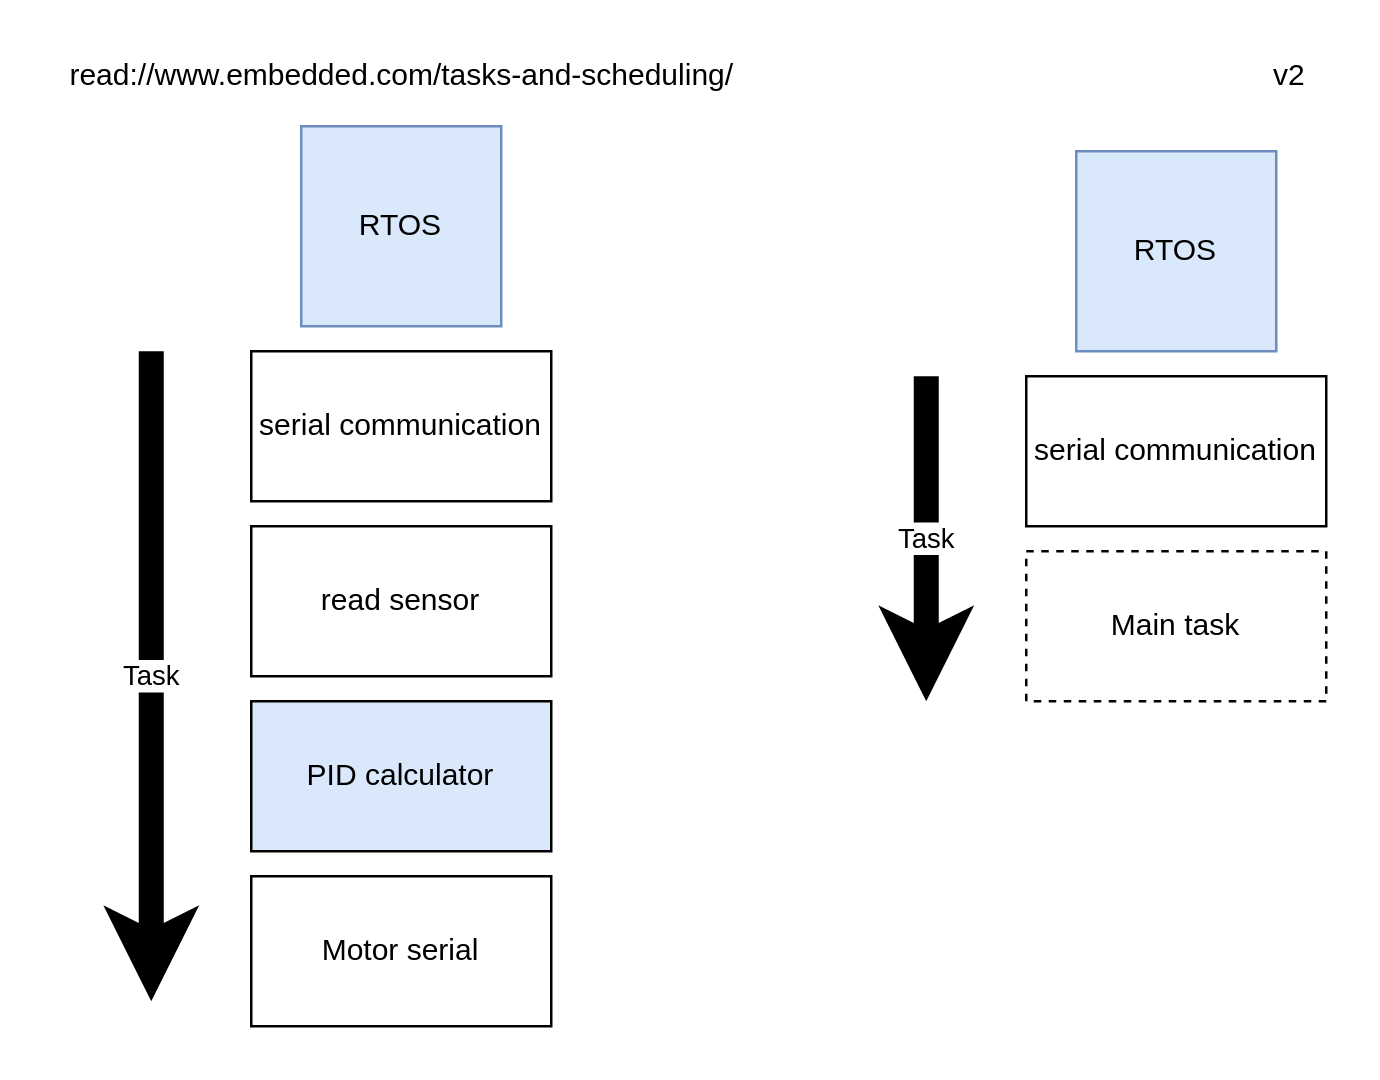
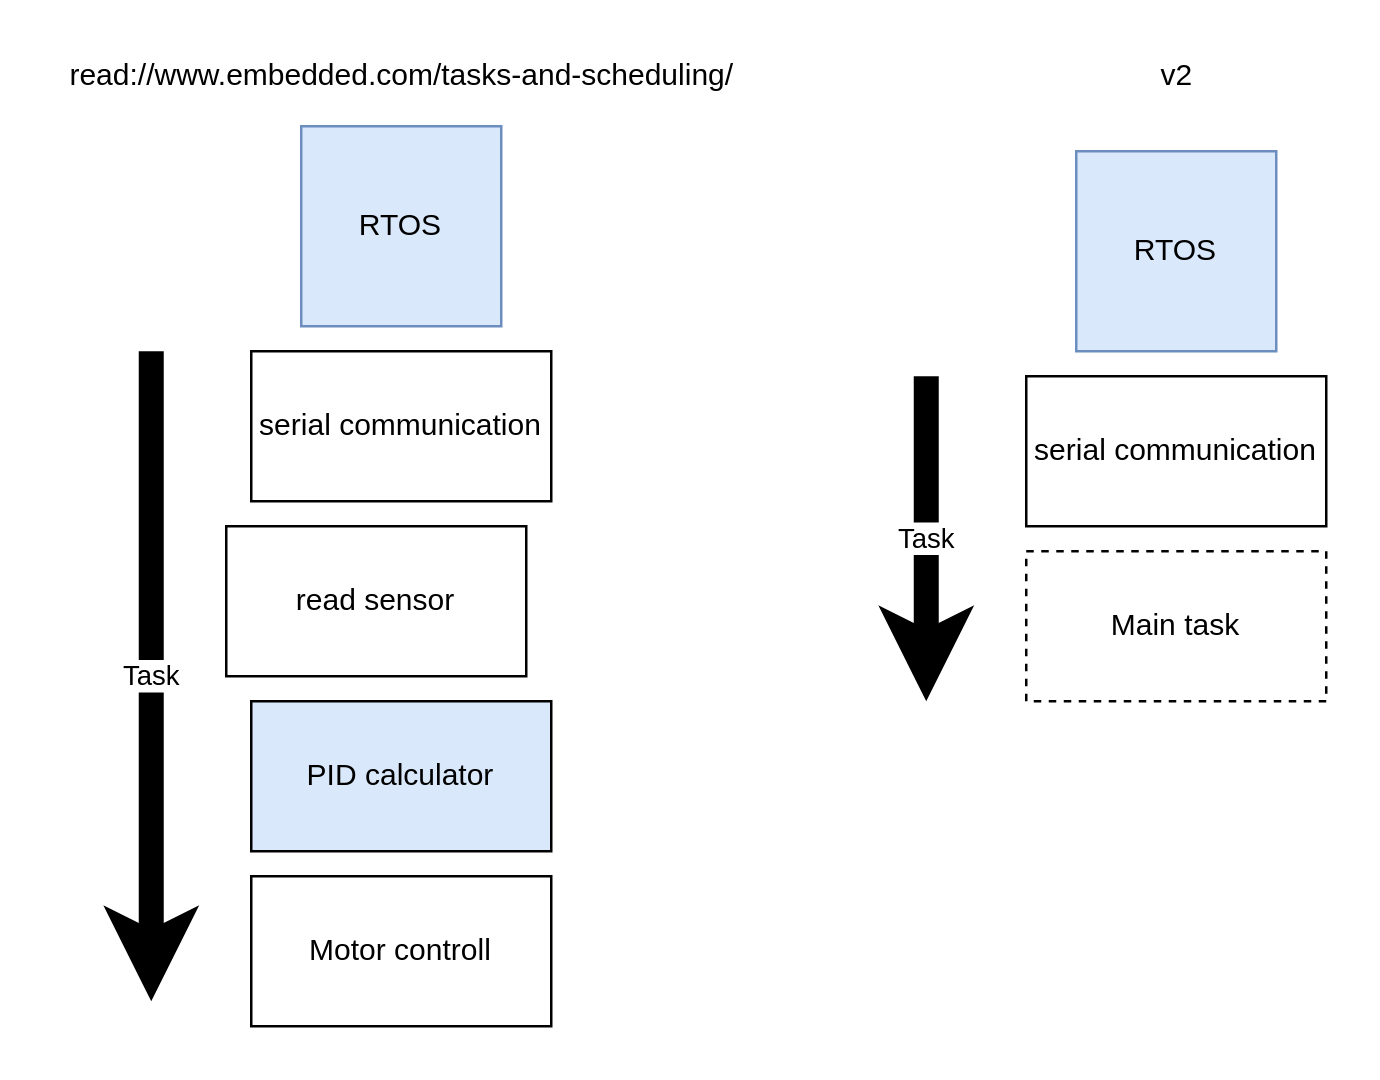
node "v2": moved (1289, 76) -> (1176, 76)
node "read sensor": moved (401, 601) -> (376, 601)
node "Motor serial": label "Motor serial" -> "Motor controll"
